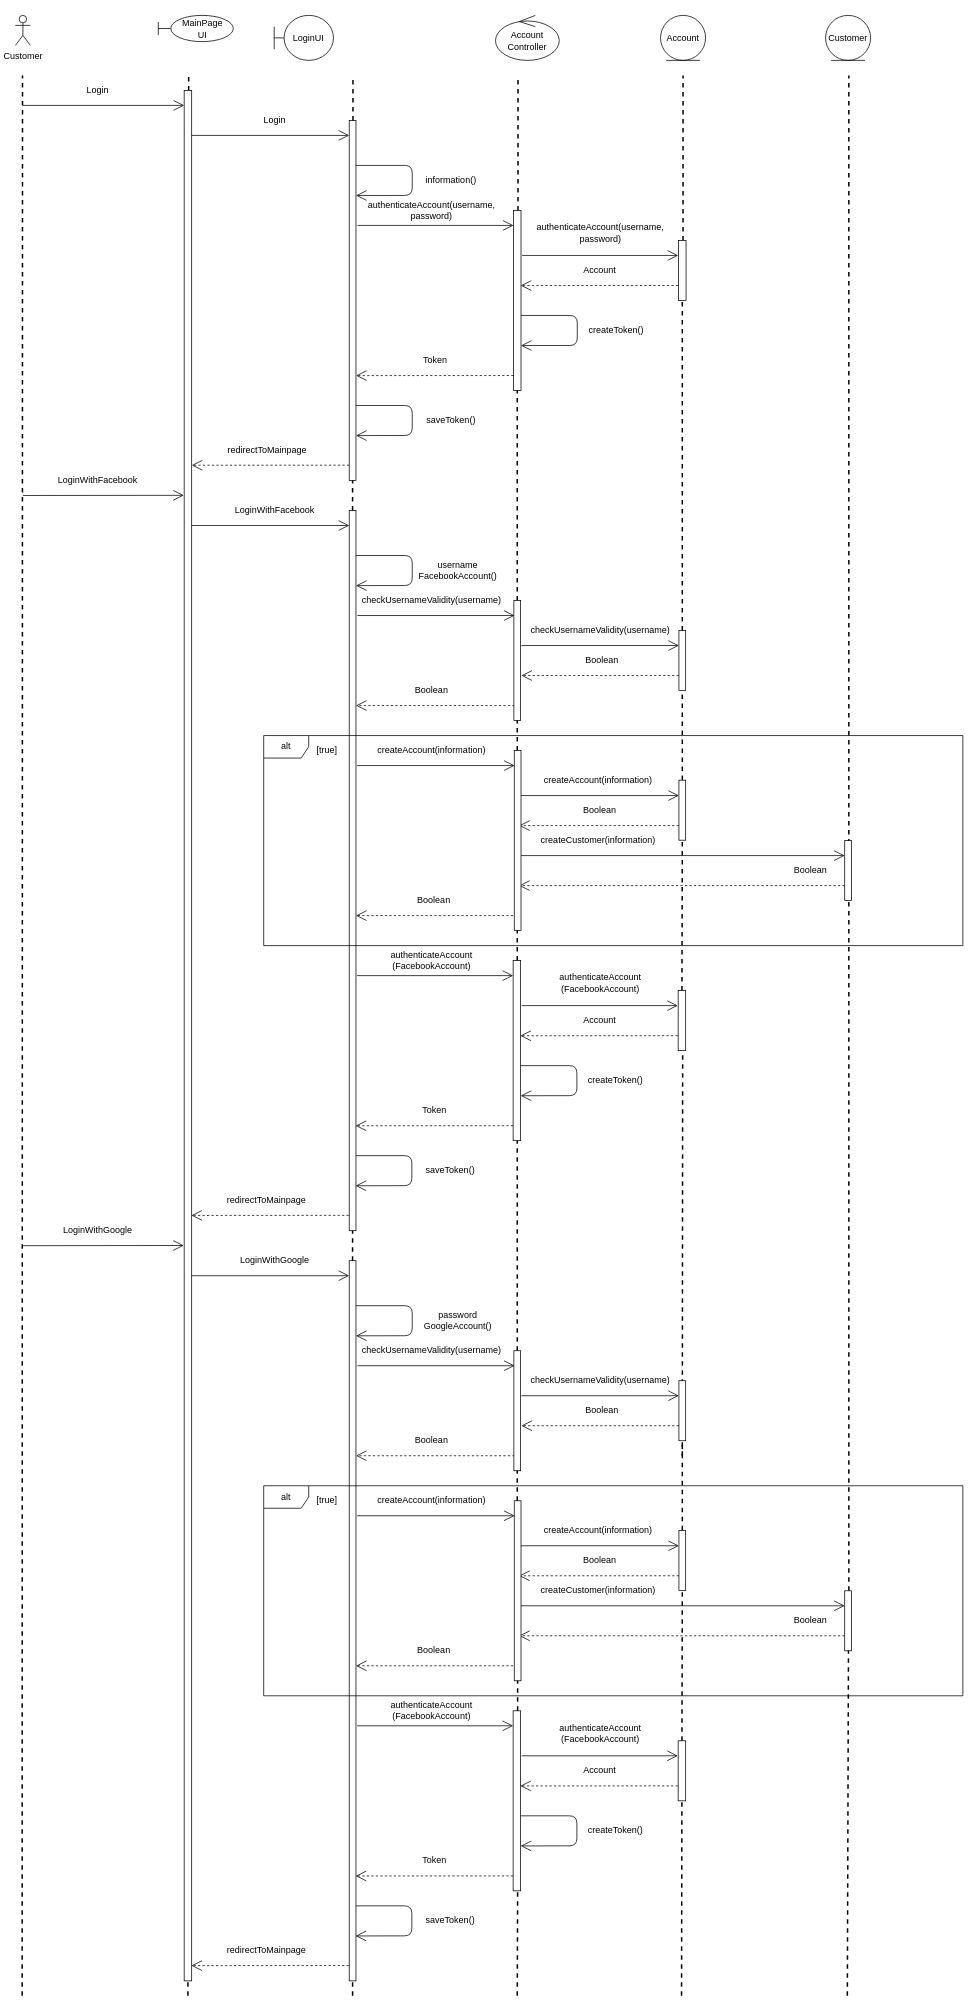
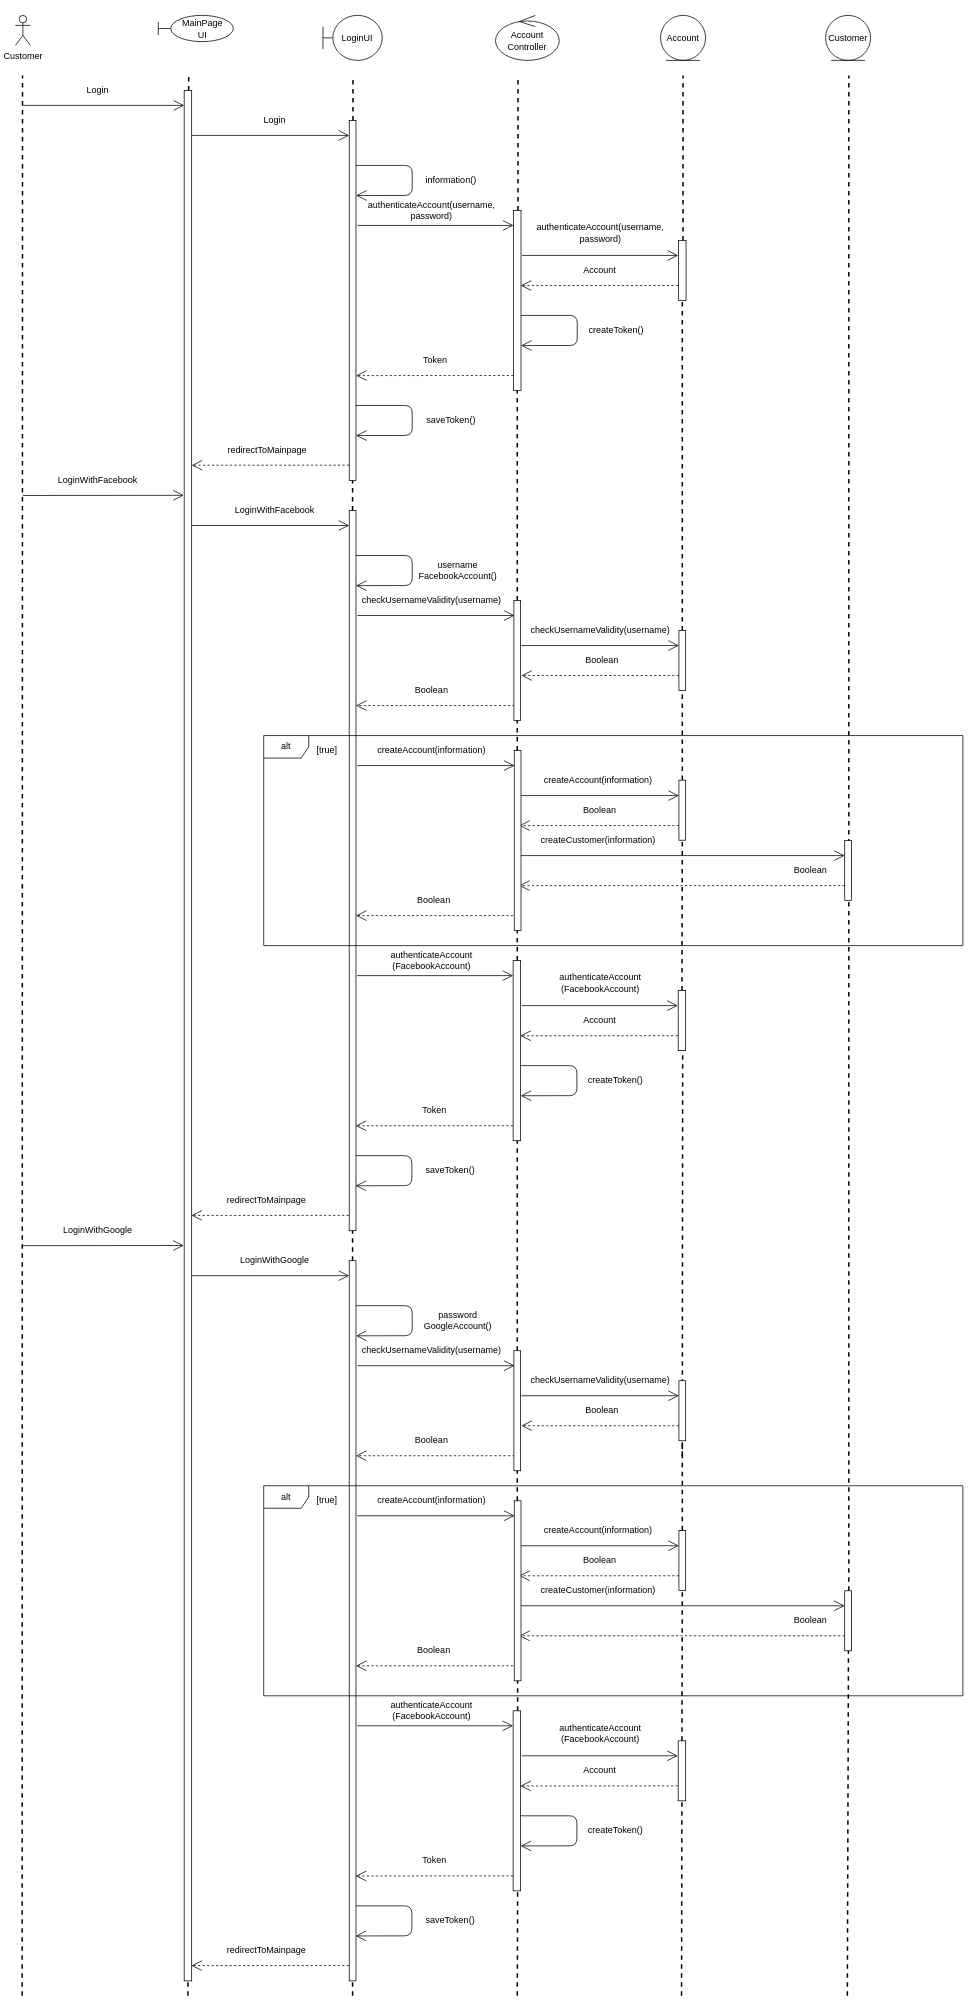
node "LoginUI": moved (304, 38) -> (353, 38)
